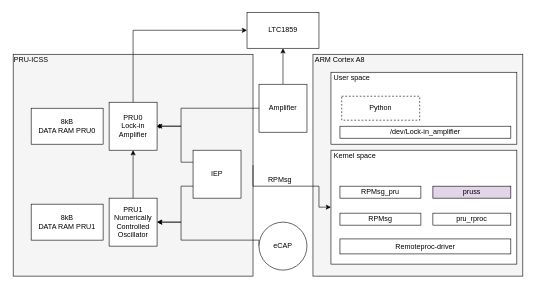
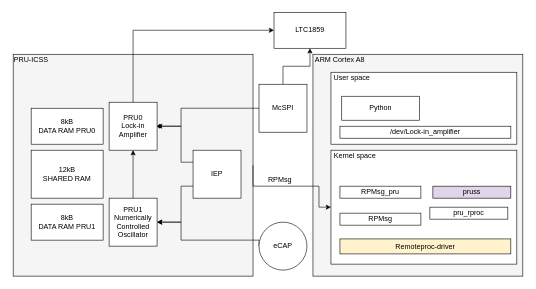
node "LTC1859": moved (283, 30) -> (310, 30)
node "Amplifier": label "Amplifier" -> "McSPI"
node "Python": style dashed -> solid
node "12kB SHARED RAM": added
node "pru_rproc": moved (472, 219) -> (469, 213)
node "Remoteproc-driver": fillcolor #ffffff -> #fff2cc
